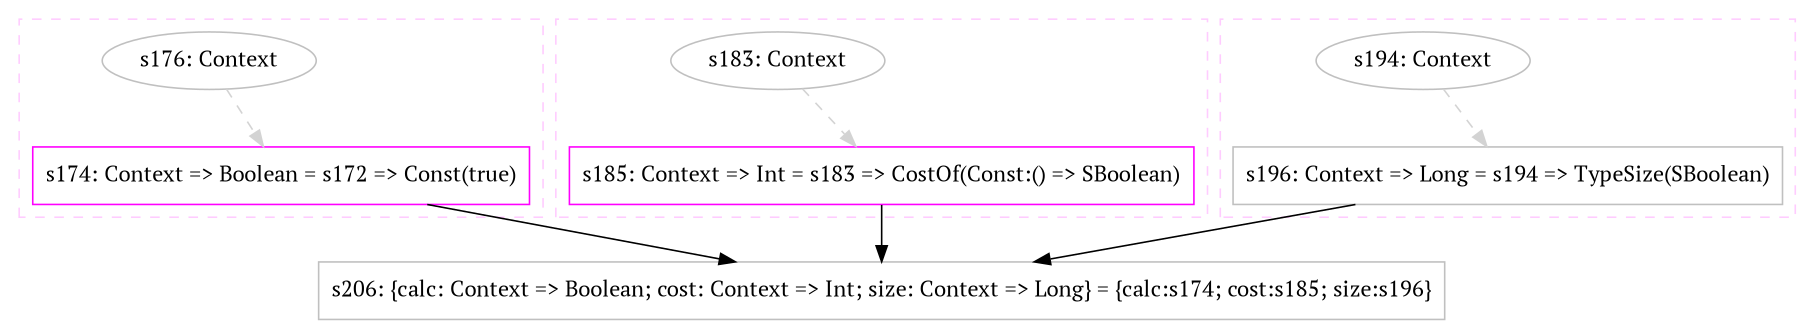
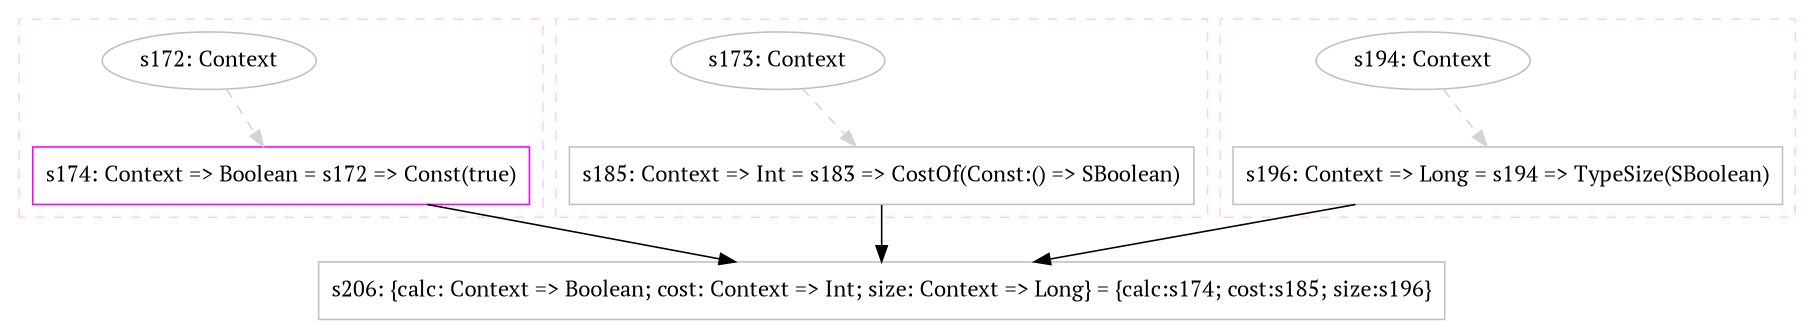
node "s176: Context": label "s176: Context" -> "s172: Context"
node "s183: Context": label "s183: Context" -> "s173: Context"
node "s185: Context => Int = s183 => CostOf(Const:() => SBoolean)": color magenta -> gray
